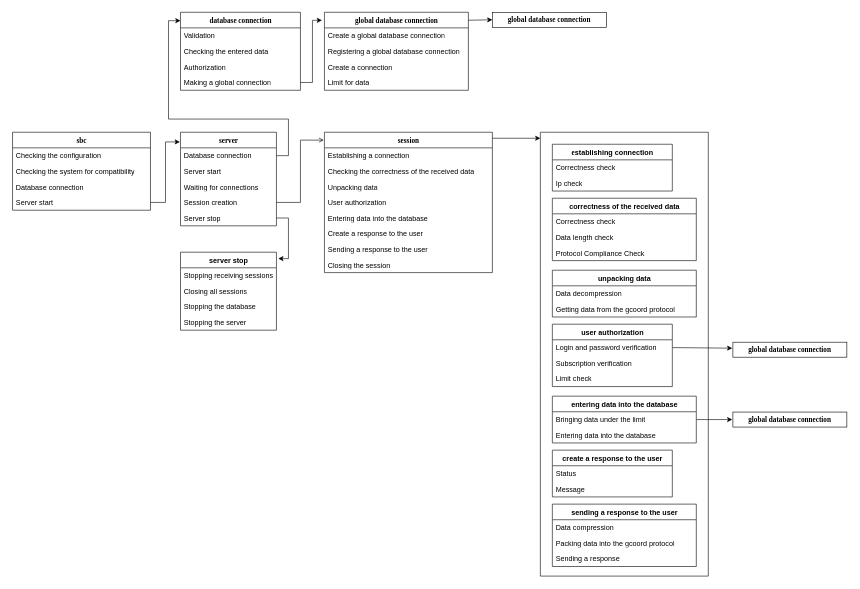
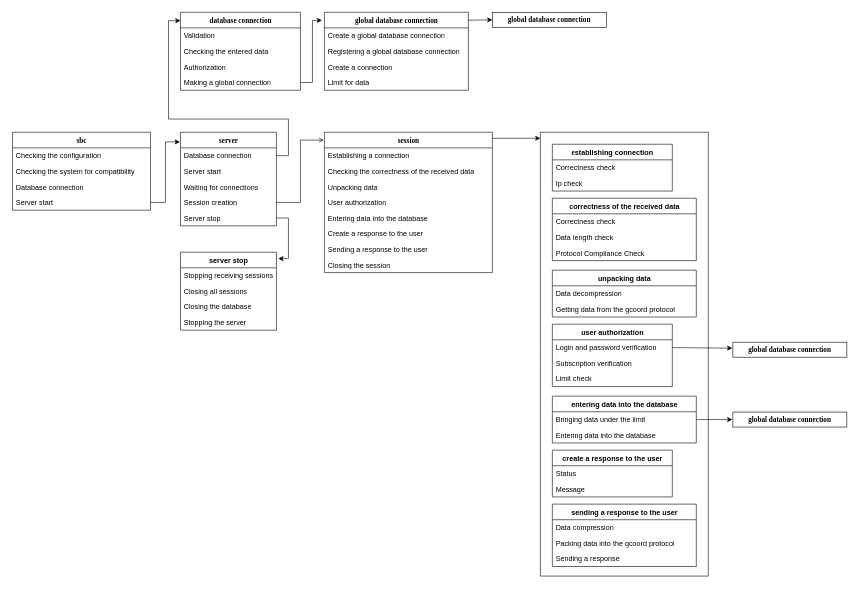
node "Stopping the database": label "Stopping the database" -> "Closing the database"
